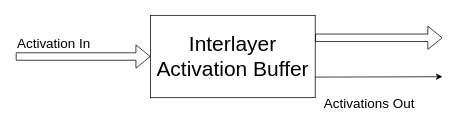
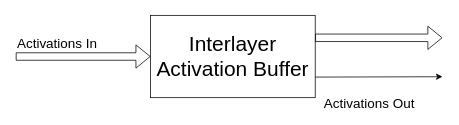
node "Activation In": label "Activation In" -> "Activations In"
